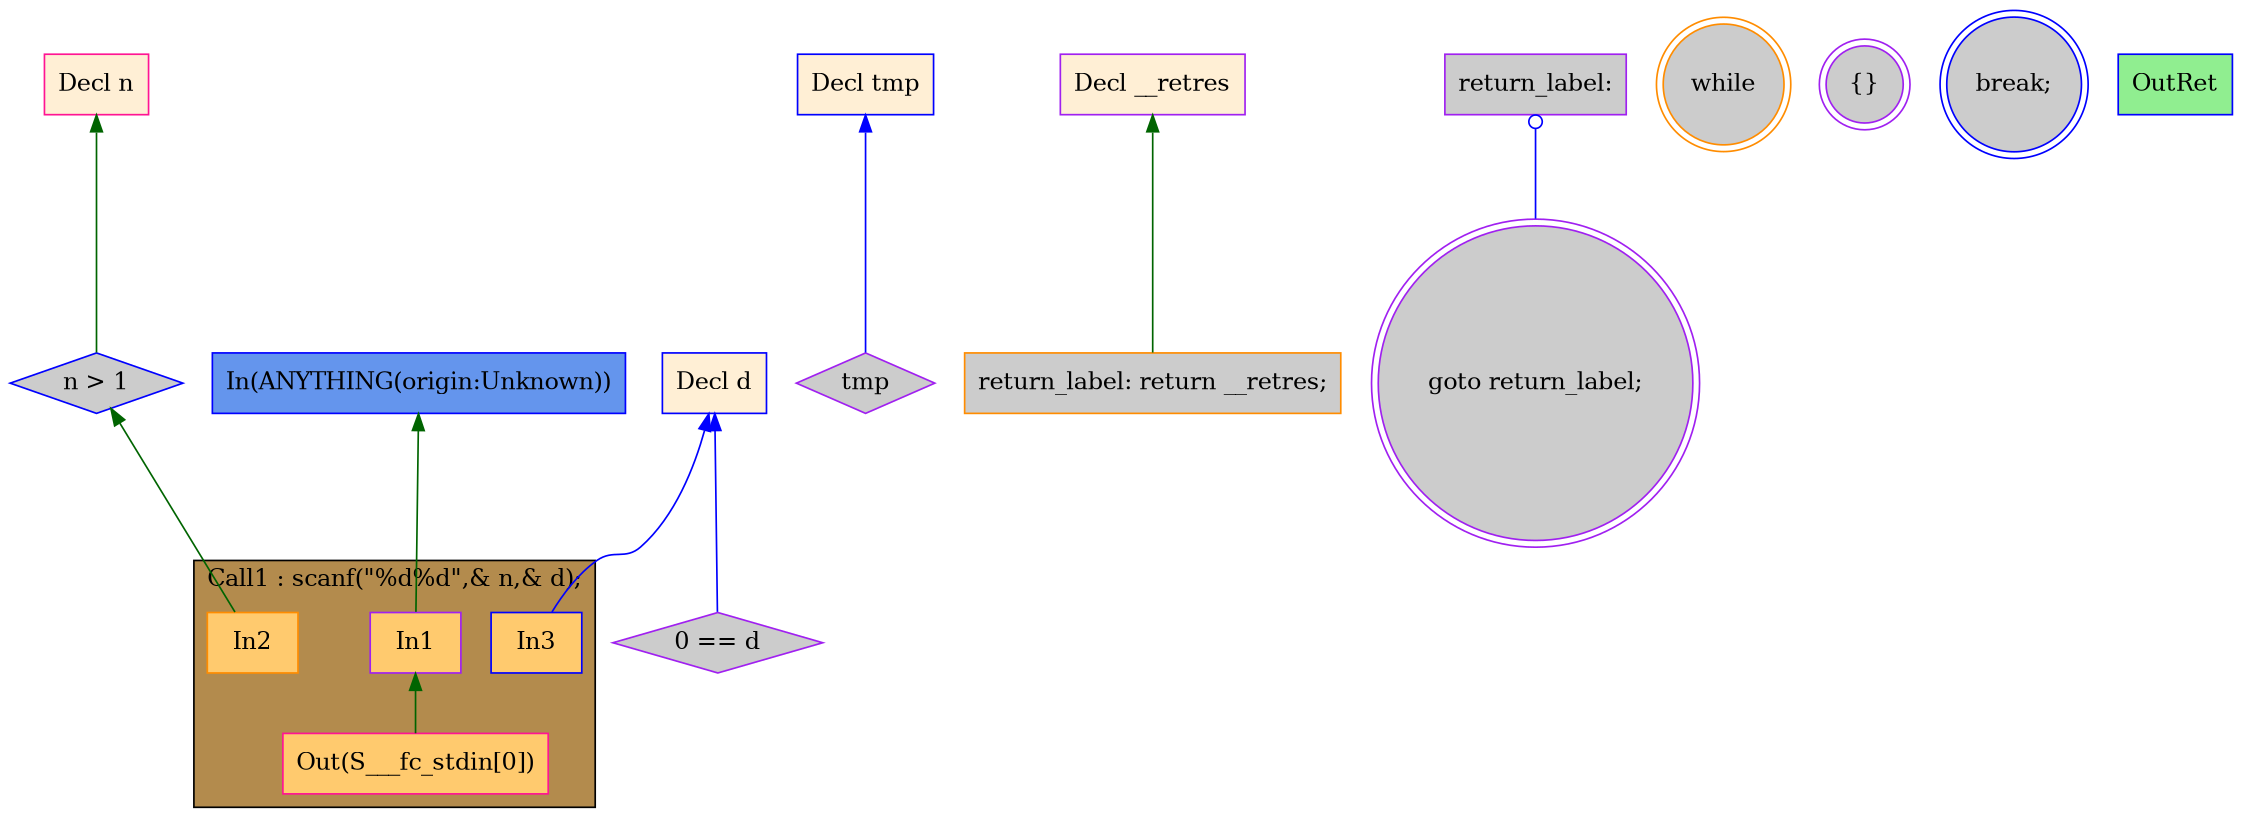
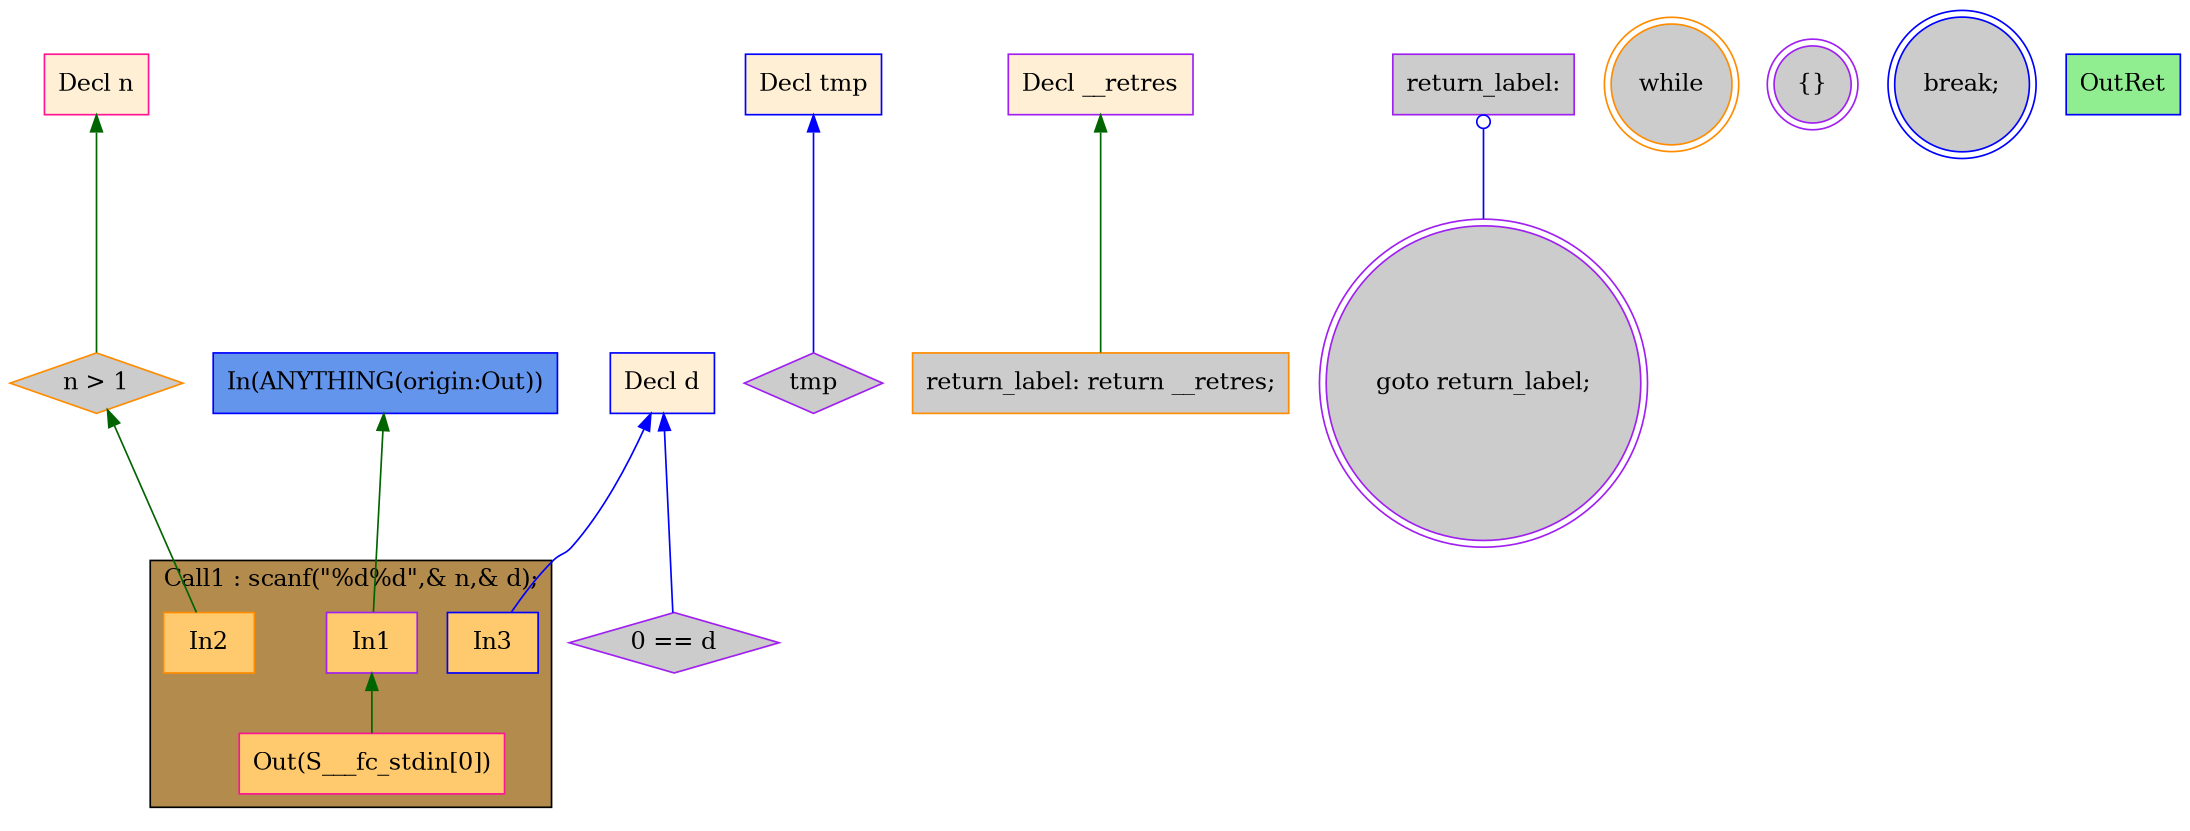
node "n > 1": color blue -> darkorange
node "In(ANYTHING(origin:Unknown))": label "In(ANYTHING(origin:Unknown))" -> "In(ANYTHING(origin:Out))"
